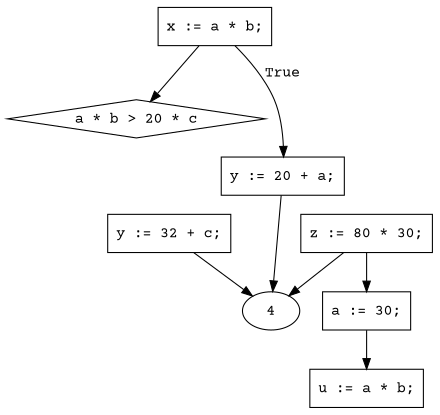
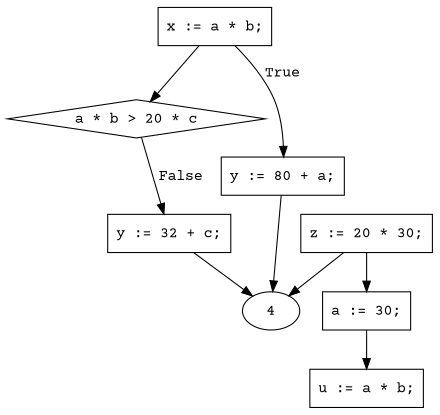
edge "a * b > 20 * c" -> "y := 32 + c;": added, label "False"
node "y := 20 + a;": label "y := 20 + a;" -> "y := 80 + a;"
node "z := 80 * 30;": label "z := 80 * 30;" -> "z := 20 * 30;"
